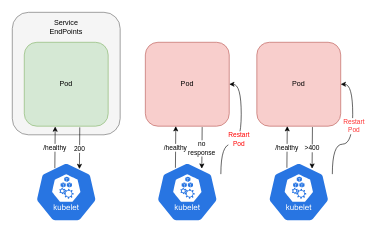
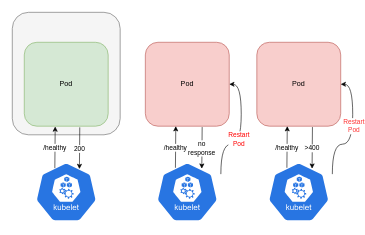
node "Service EndPoints": removed
